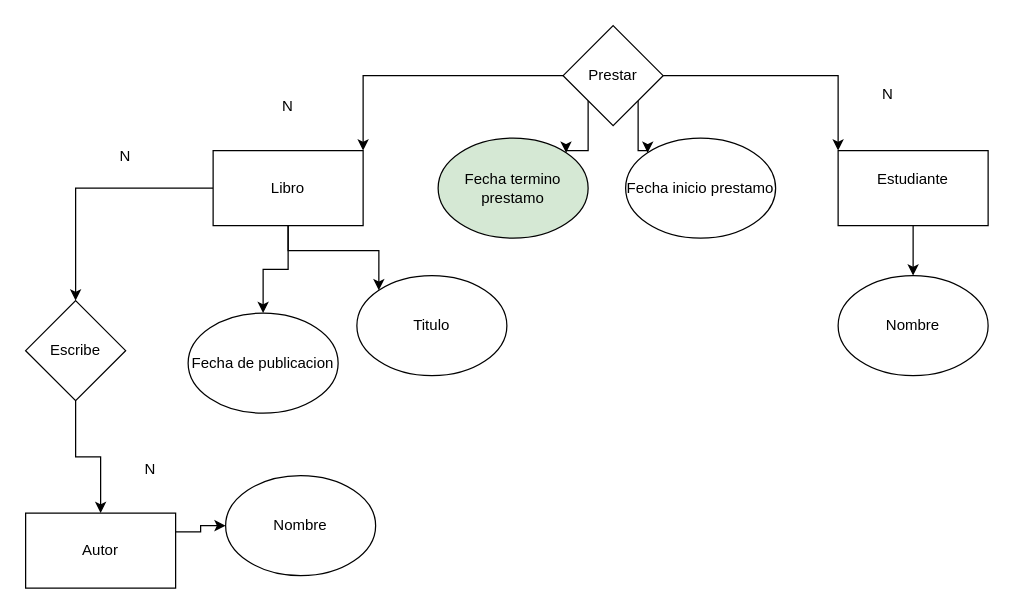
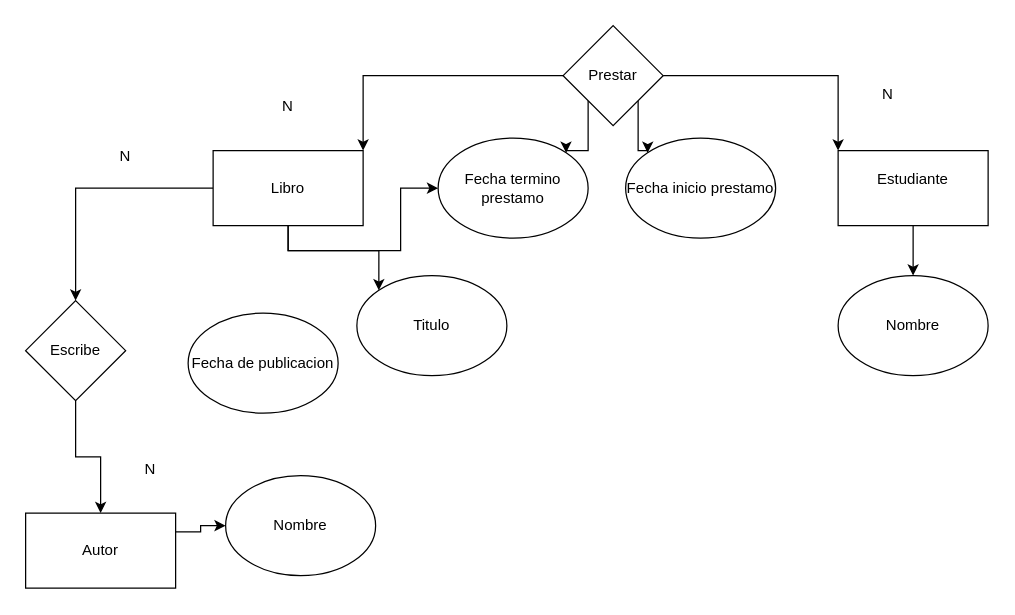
node "Fecha termino prestamo": fillcolor #d5e8d4 -> #ffffff
edge "Libro" -> "Fecha de publicacion": now "Libro" -> "Fecha termino prestamo"
